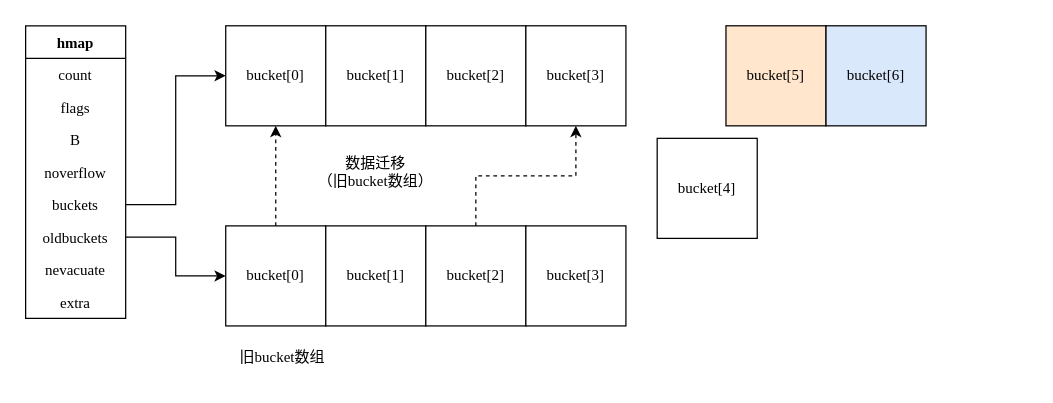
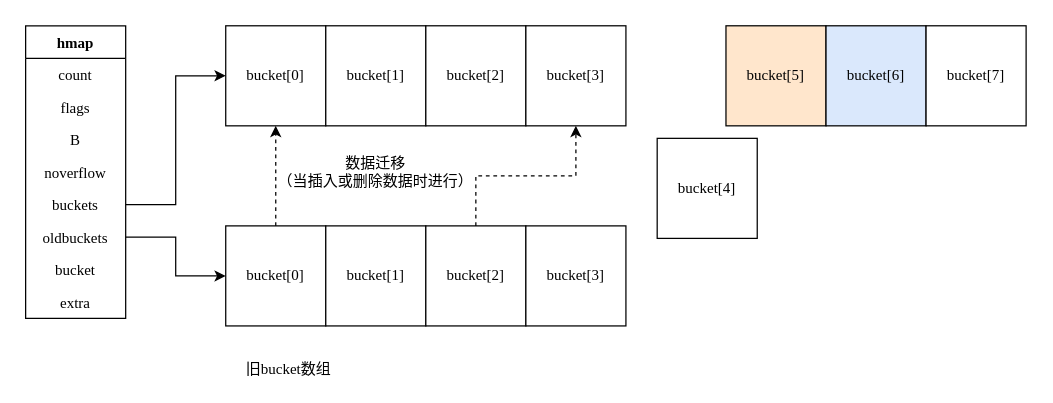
node "bucket[7]": added
node "数据迁移 （旧bucket数组）": label "数据迁移 （旧bucket数组）" -> "数据迁移 （当插入或删除数据时进行）"
node "nevacuate": label "nevacuate" -> "bucket"
node "旧bucket数组": moved (282, 357) -> (288, 369)
